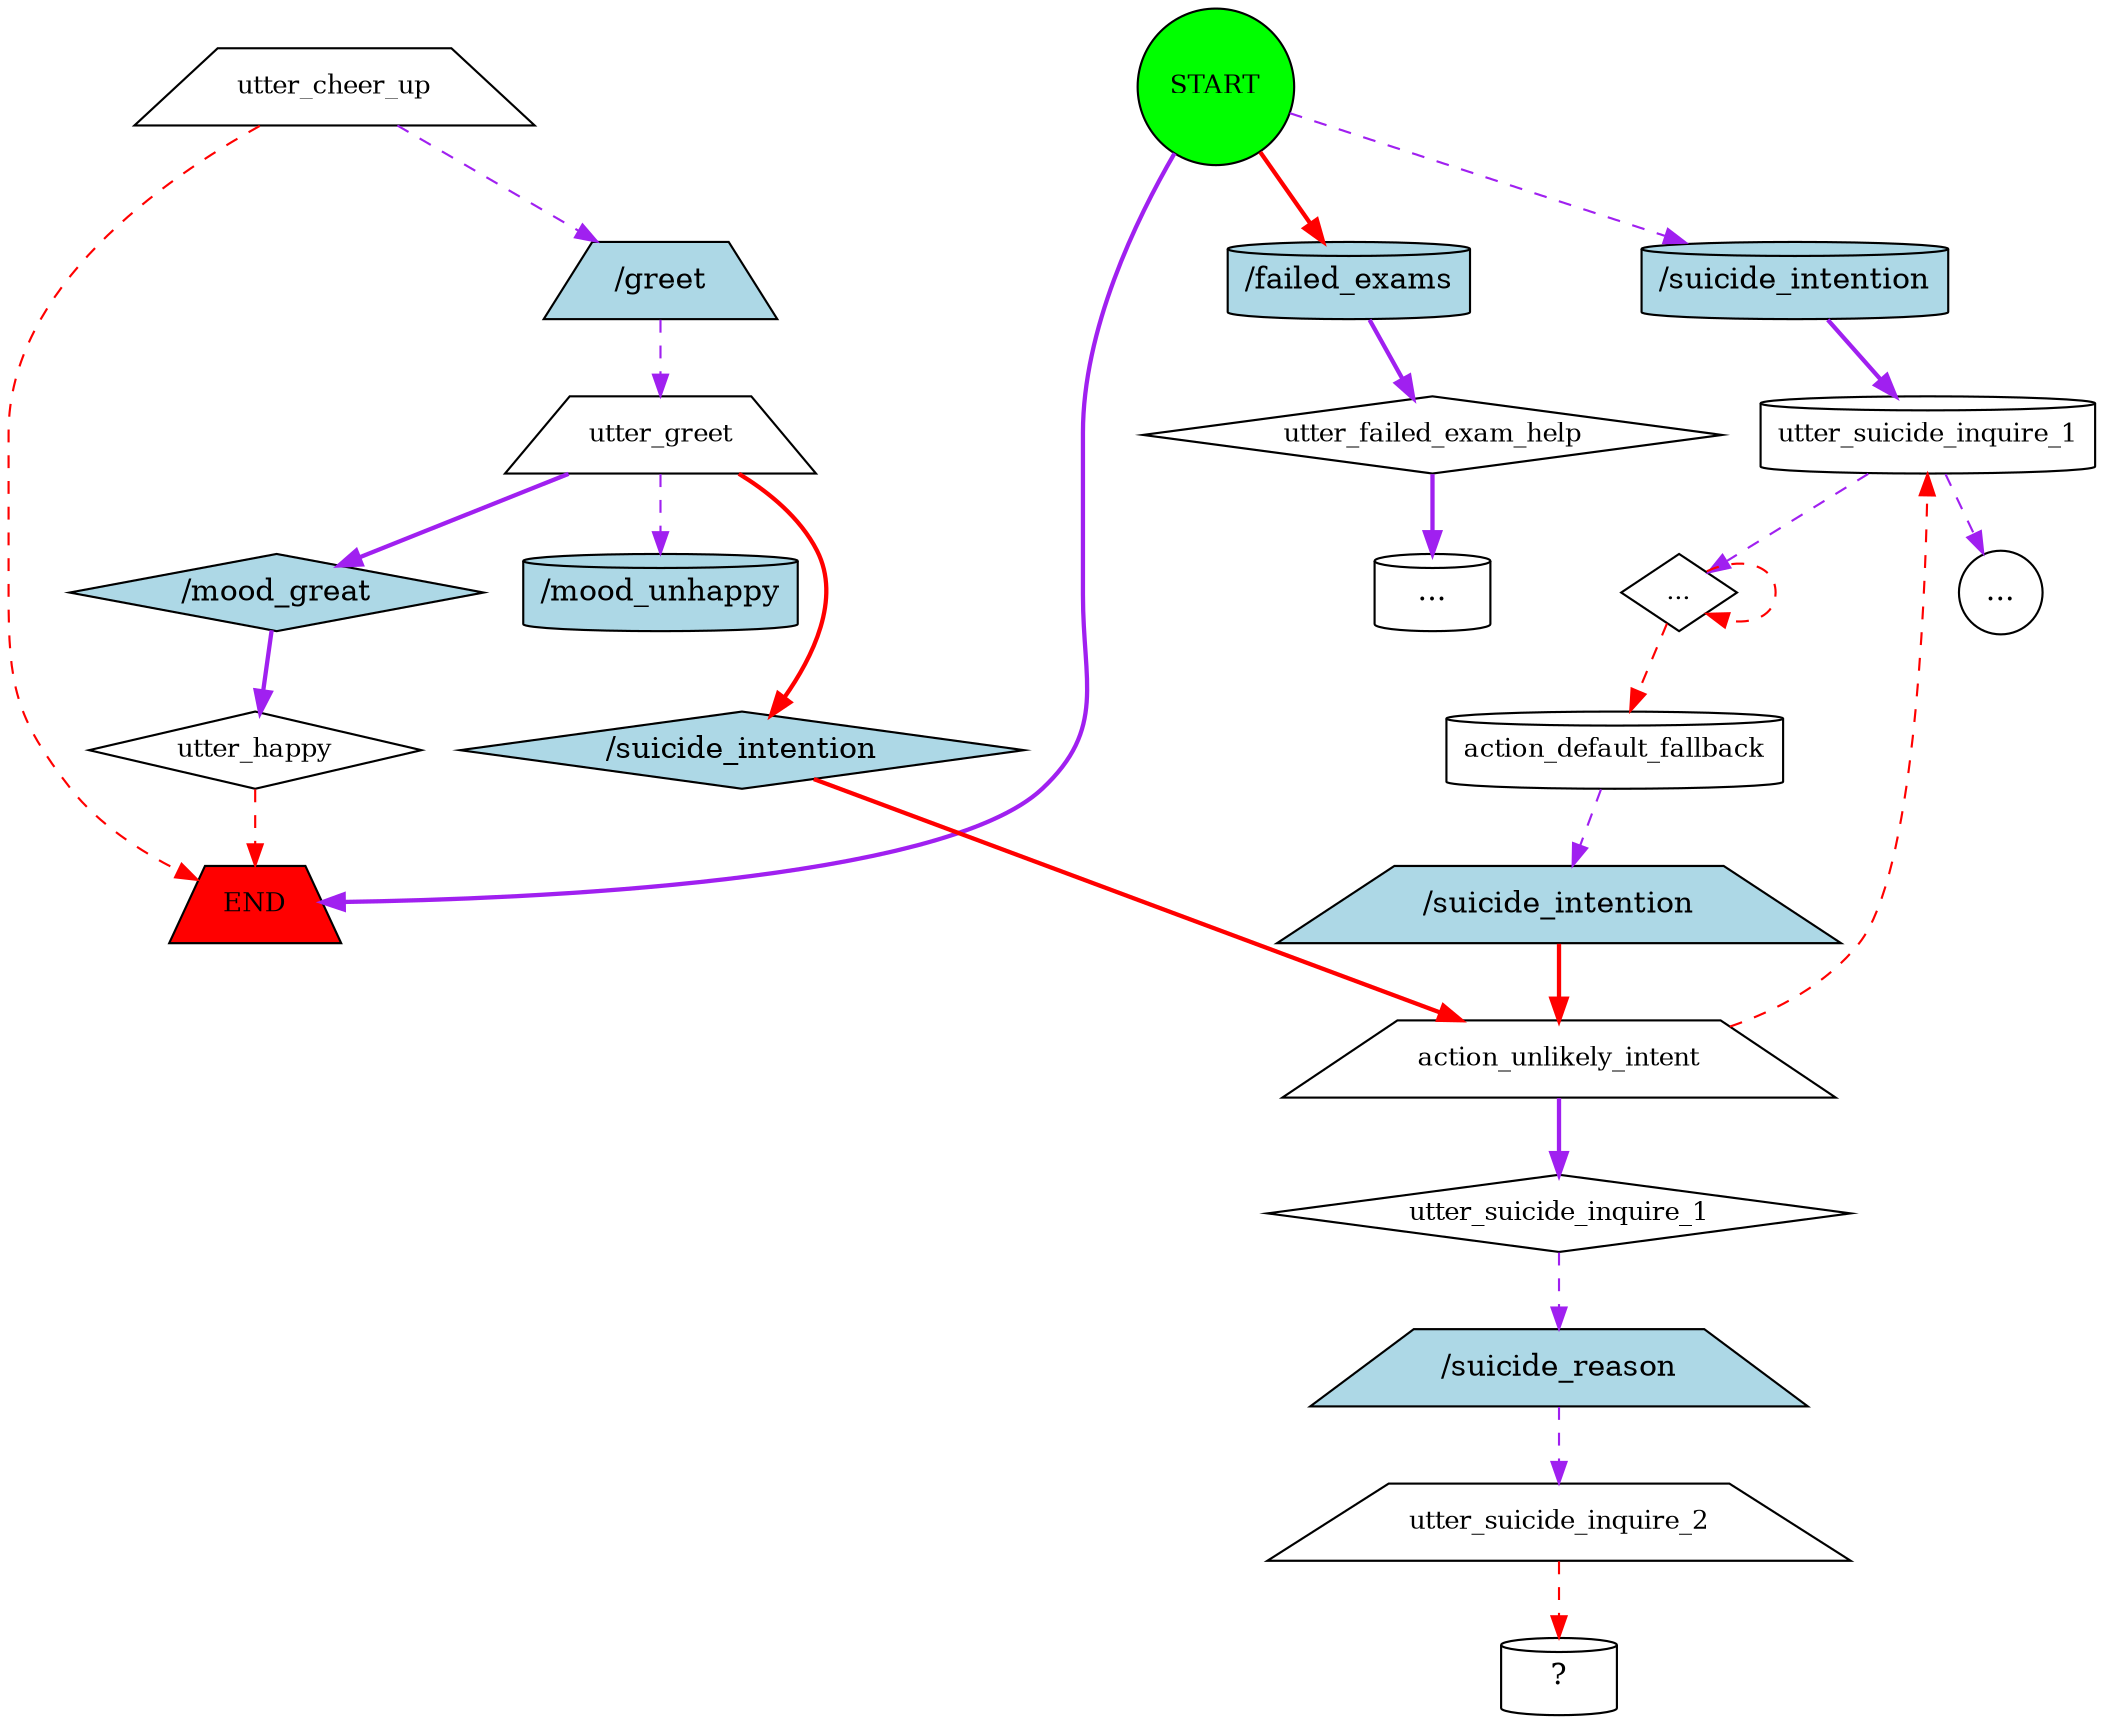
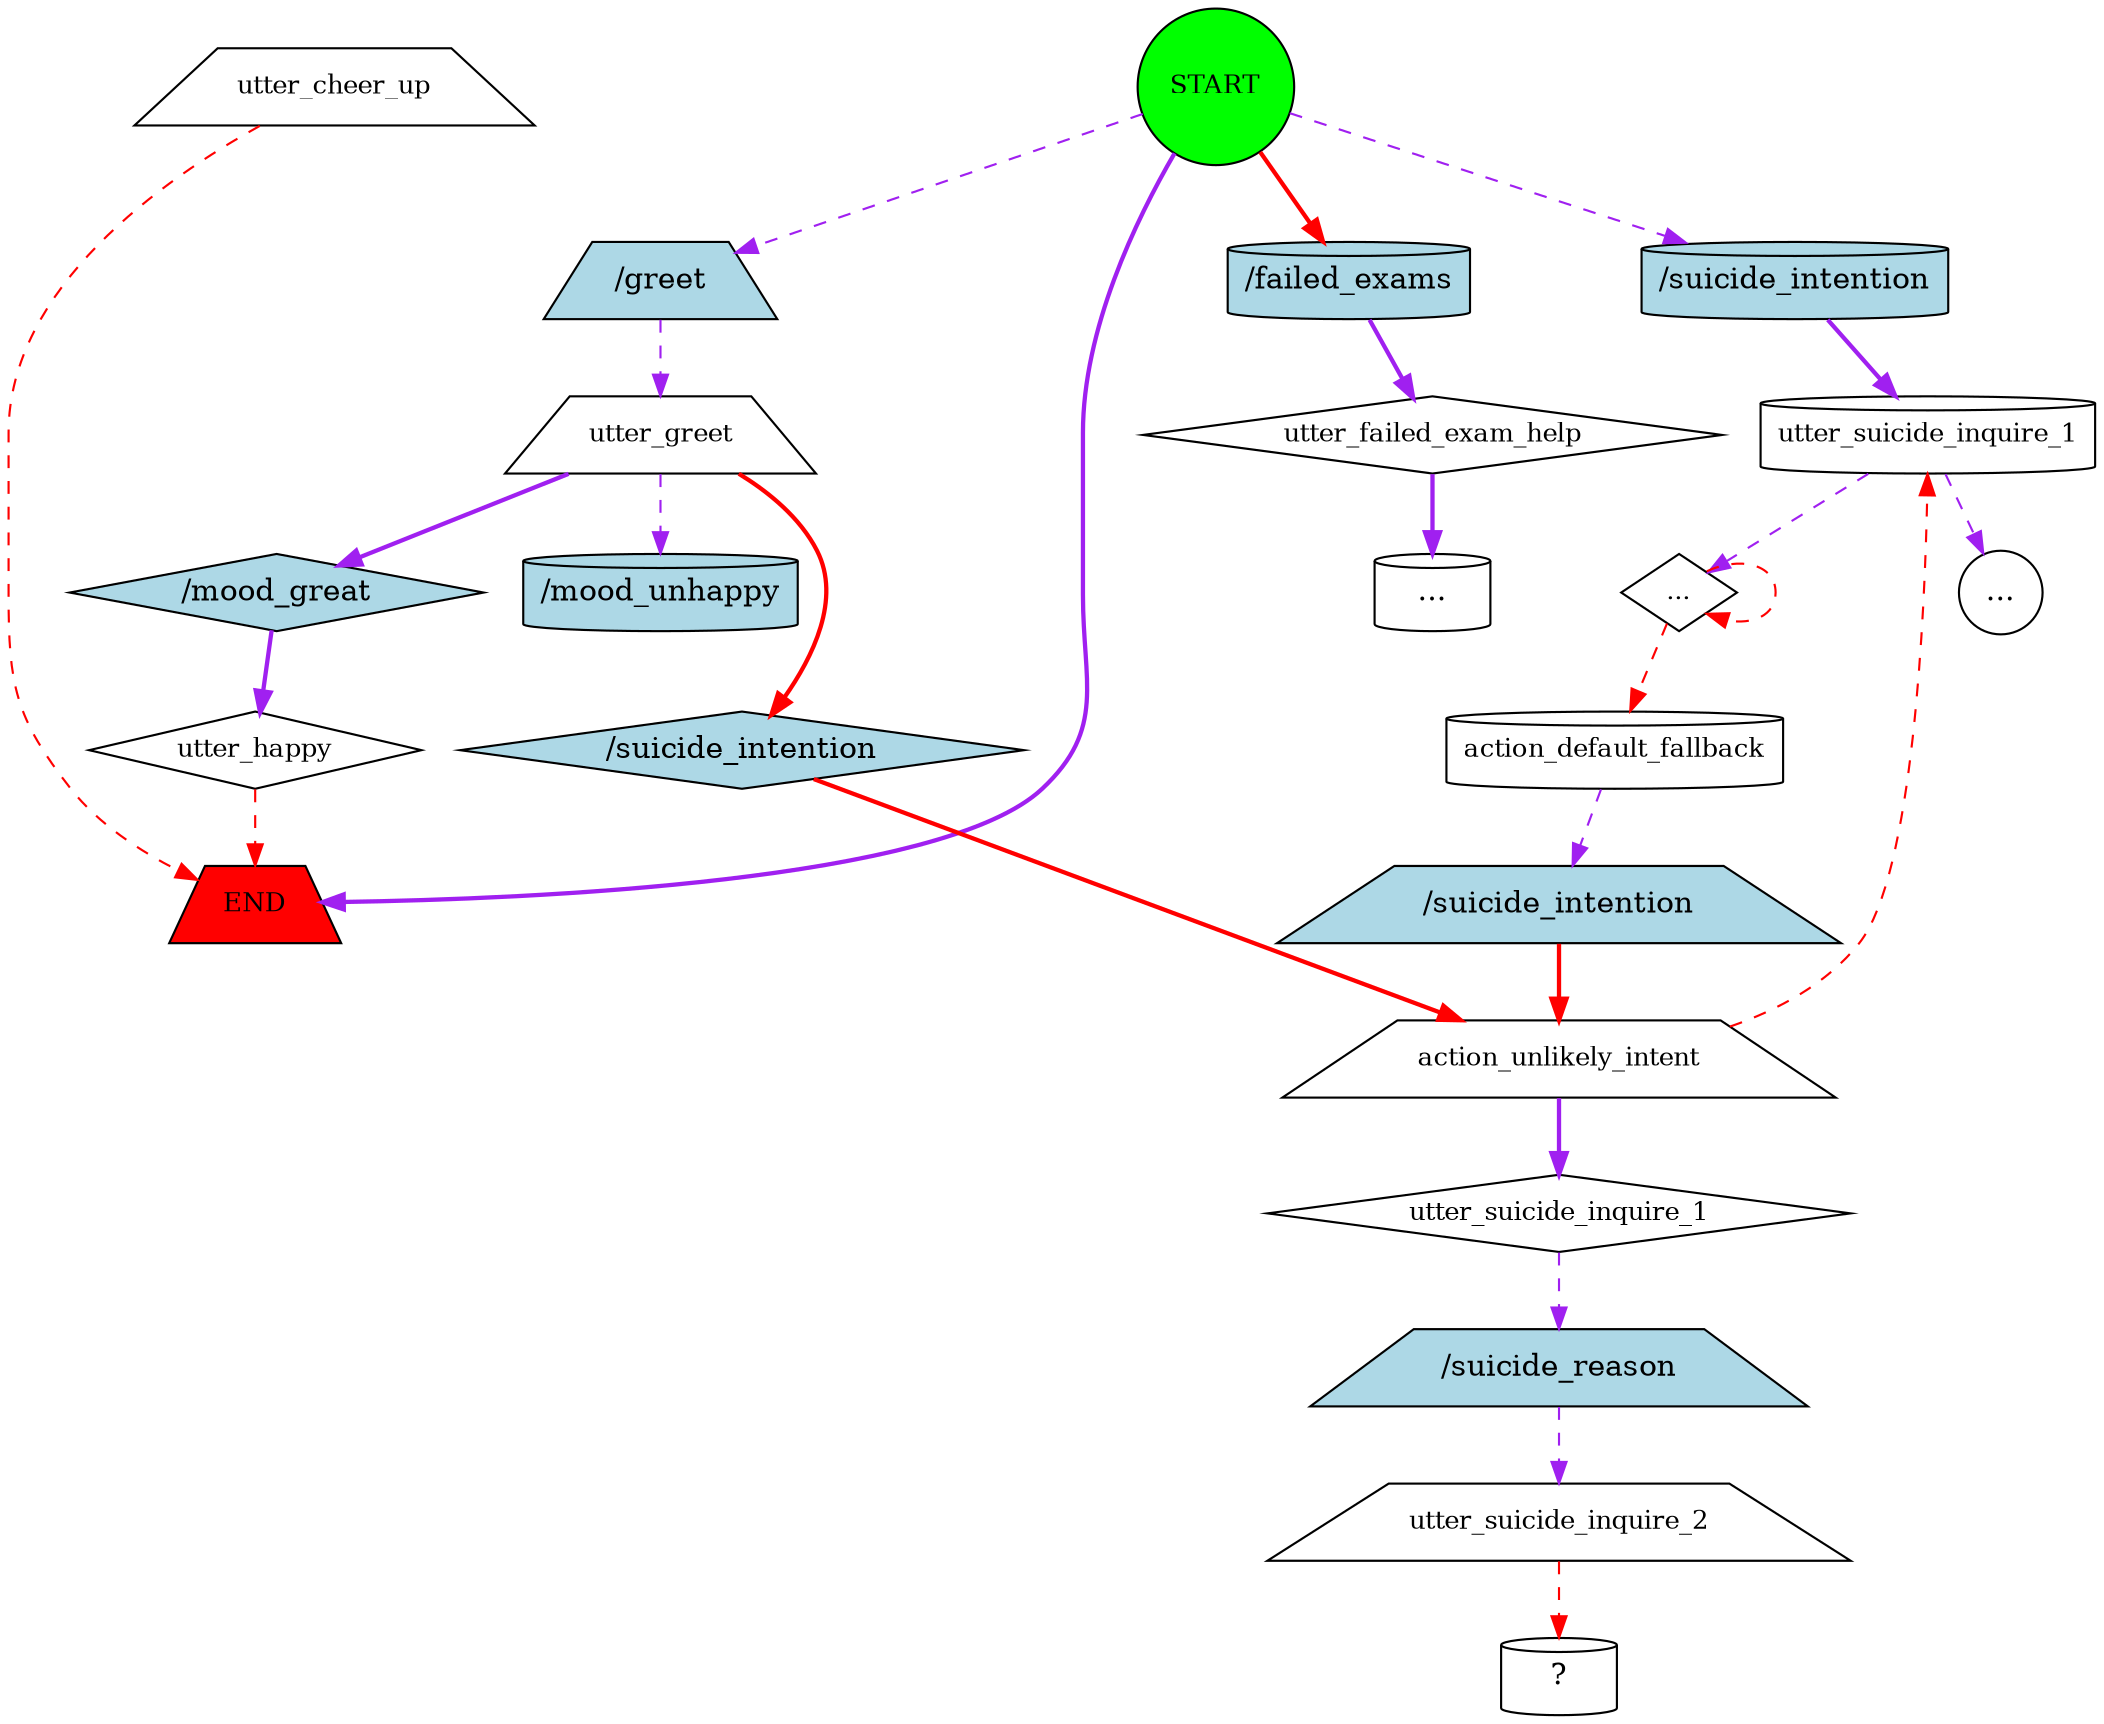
edge "utter_cheer_up" -> "/greet": now "START" -> "/greet"
